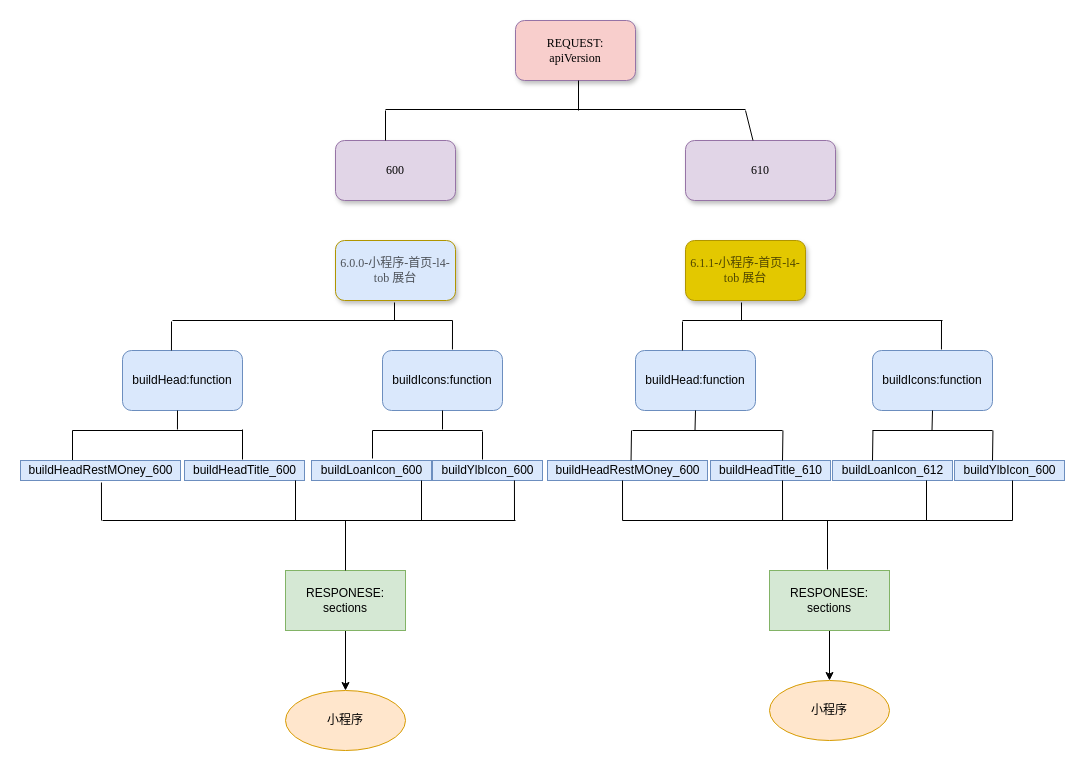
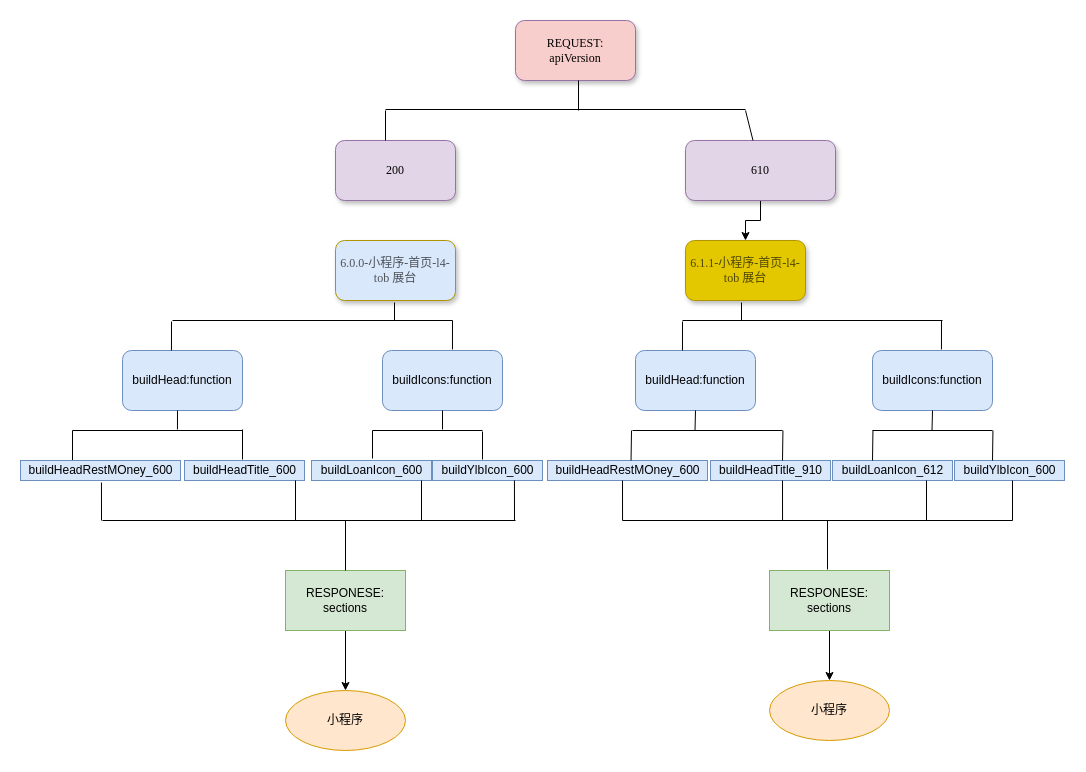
node "600": label "600" -> "200"
edge "610" -> "6.1.1-小程序-首页-l4-tob 展台": added
node "buildHeadTitle_610": label "buildHeadTitle_610" -> "buildHeadTitle_910"
